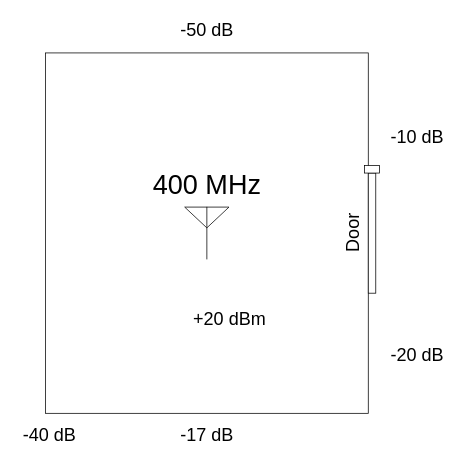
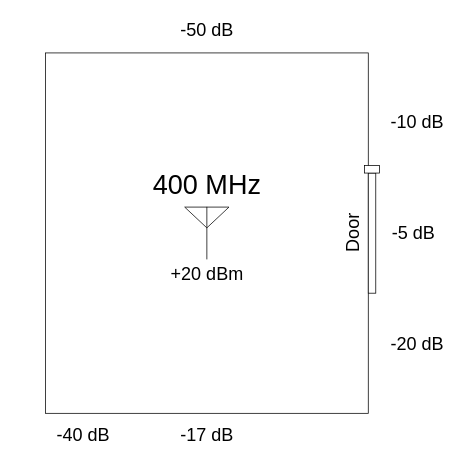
node "-10 dB": moved (417, 138) -> (417, 123)
node "-5 dB": added
node "+20 dBm": moved (229, 319) -> (207, 274)
node "-20 dB": moved (417, 355) -> (417, 344)
node "-40 dB": moved (49, 435) -> (83, 435)
